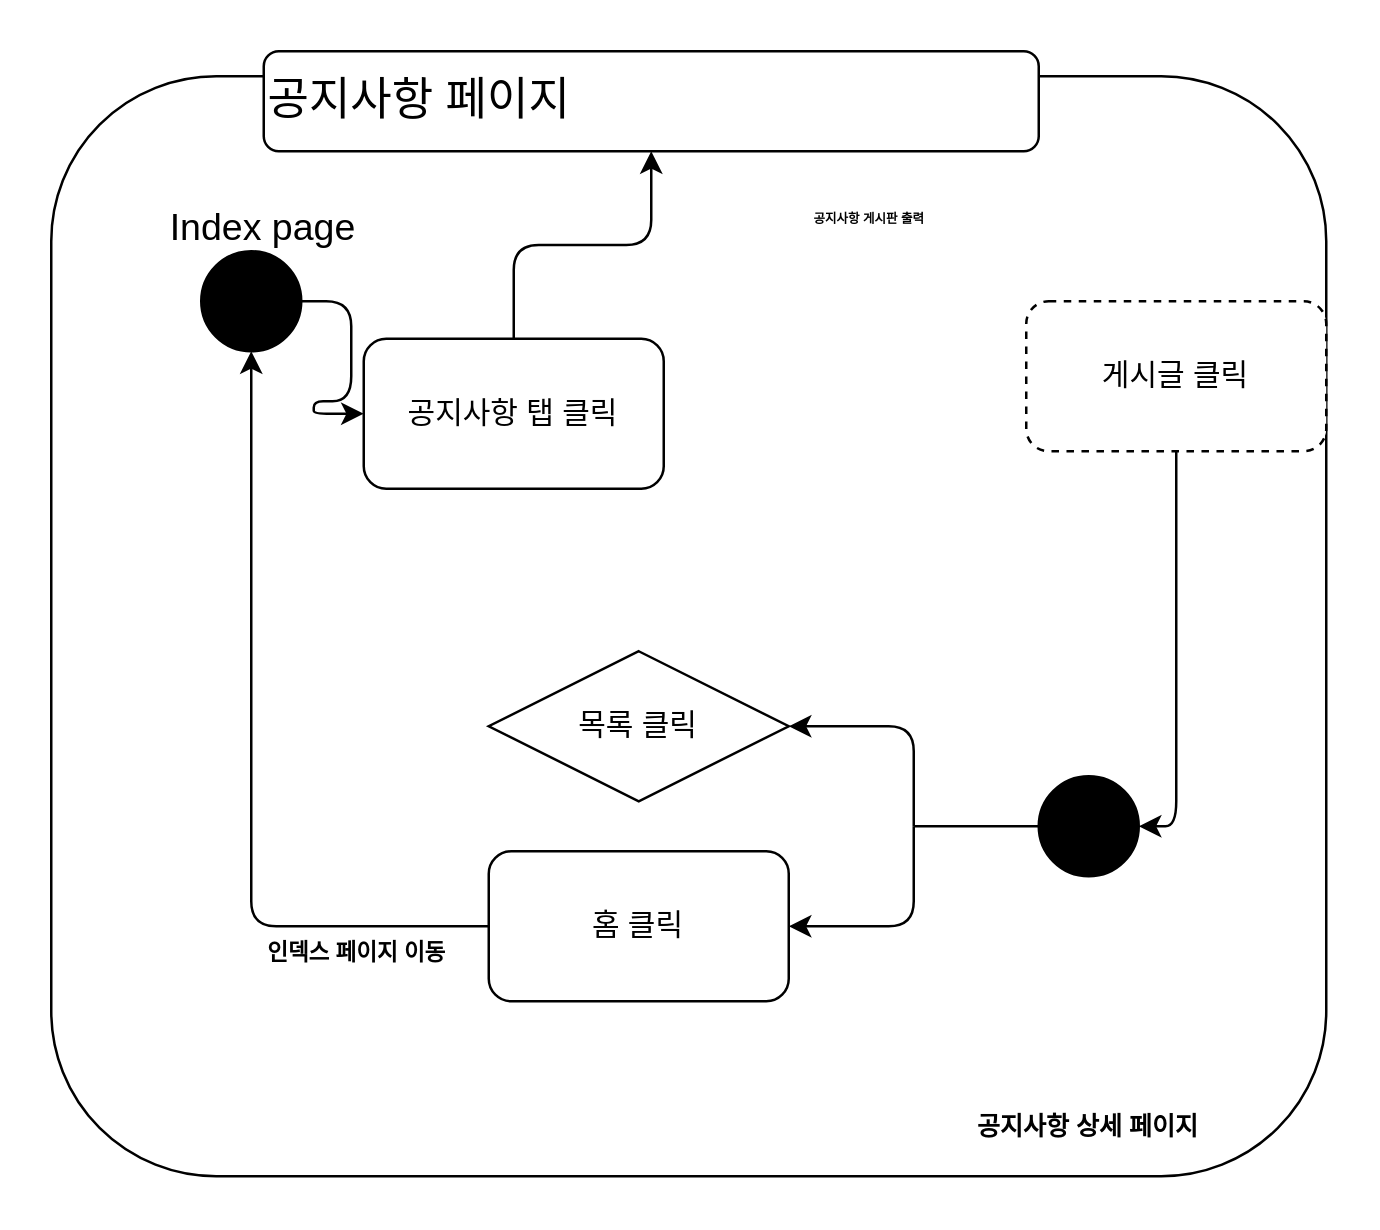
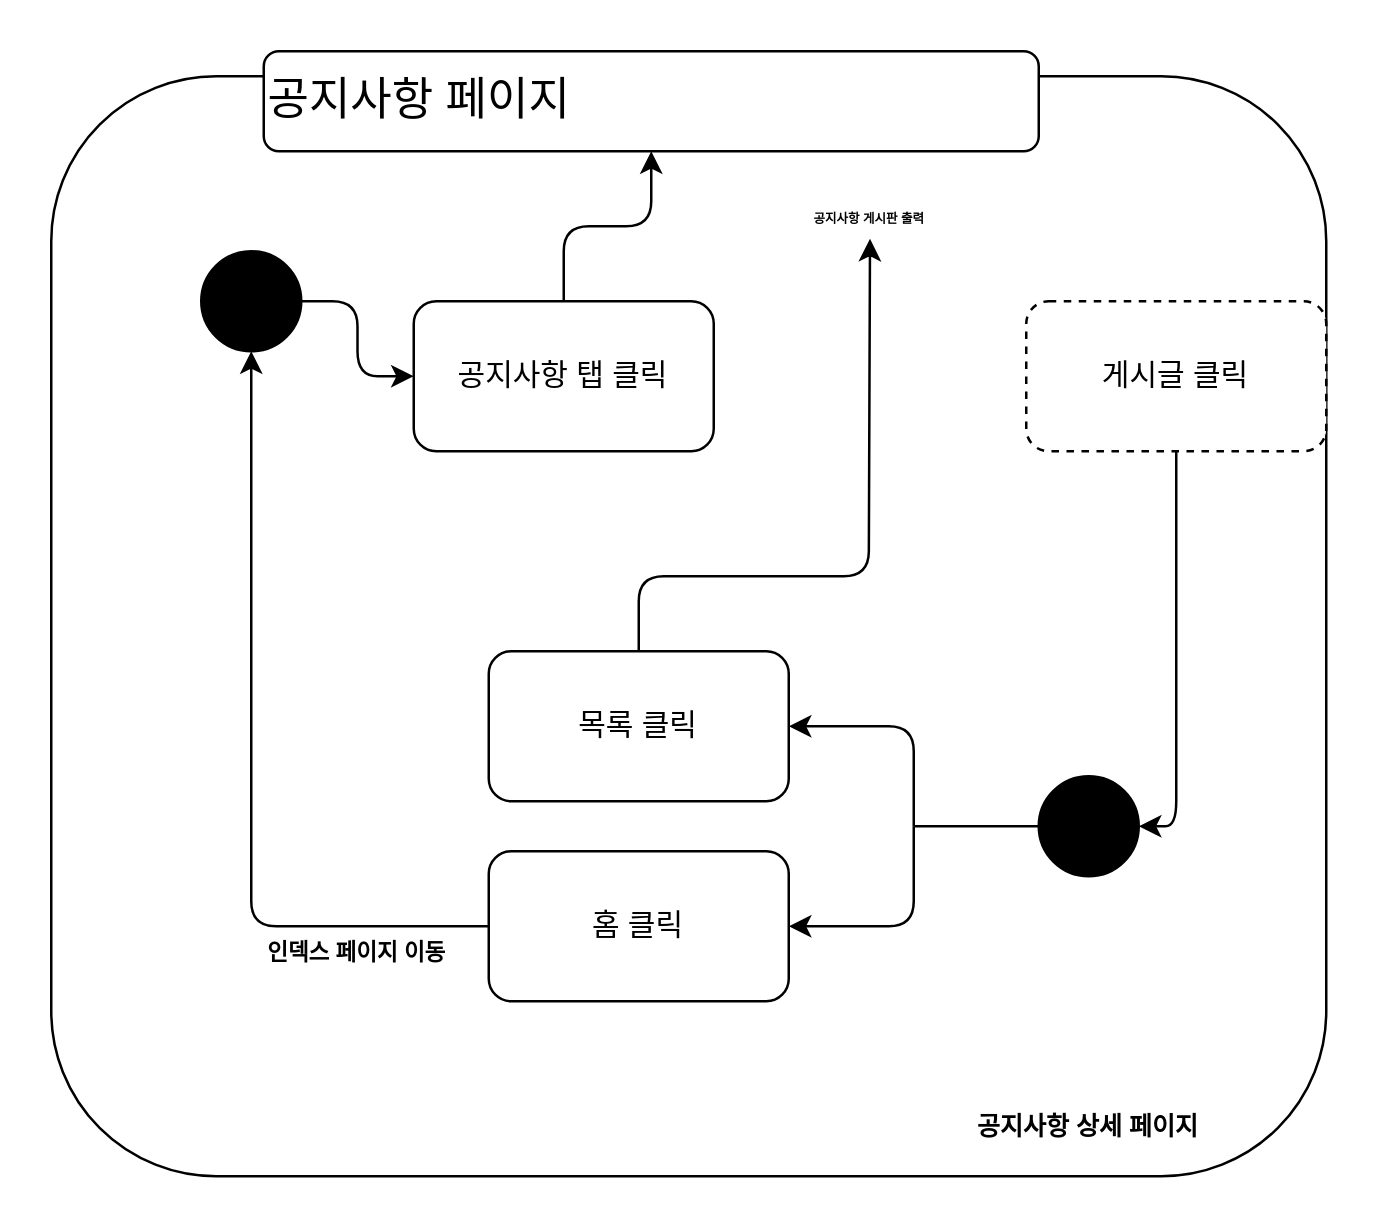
node "Index page": removed
node "공지사항 탭 클릭": moved (514, 414) -> (564, 376)
edge "목록 클릭" -> "공지사항 게시판 출력": added
node "목록 클릭": shape diamond -> rounded rectangle
